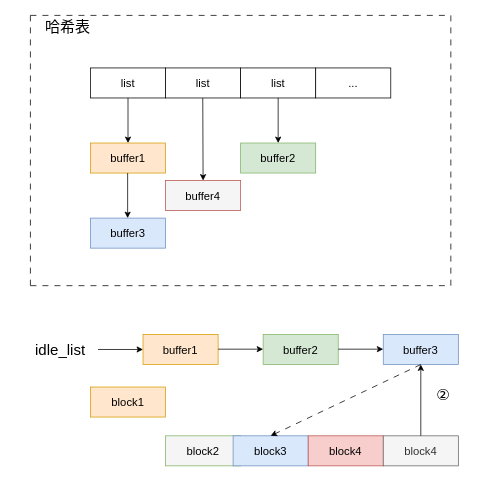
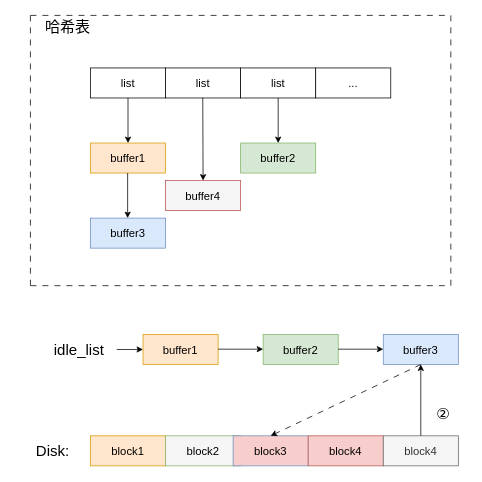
node "idle_list": moved (60, 349) -> (79, 349)
node "②": moved (443, 394) -> (443, 413)
node "block1": moved (128, 402) -> (128, 450)
node "Disk:": added
node "block3": fillcolor #dae8fc -> #f8cecc
